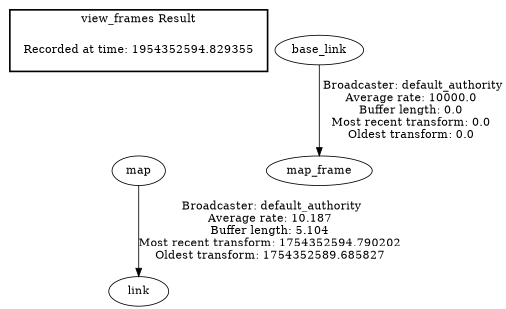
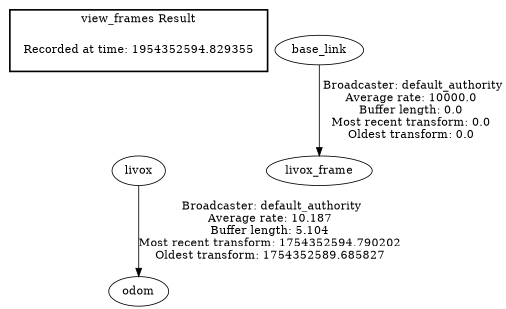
node "map": label "map" -> "livox"
node "map_frame": label "map_frame" -> "livox_frame"
node "link": label "link" -> "odom"
